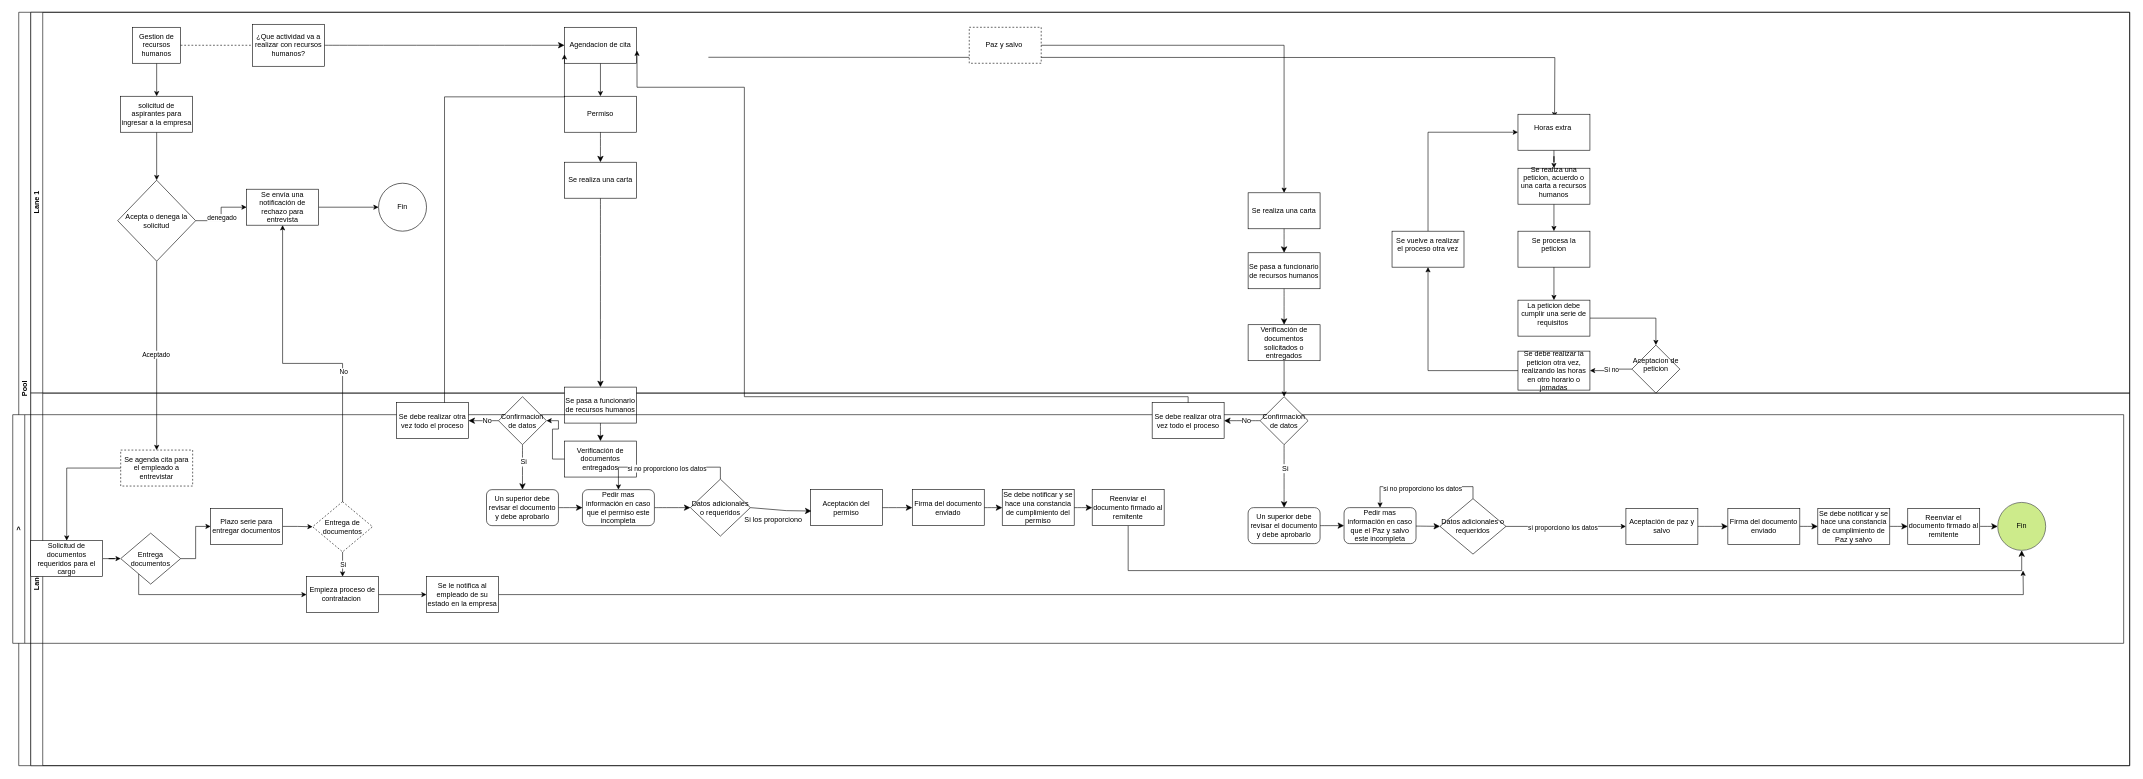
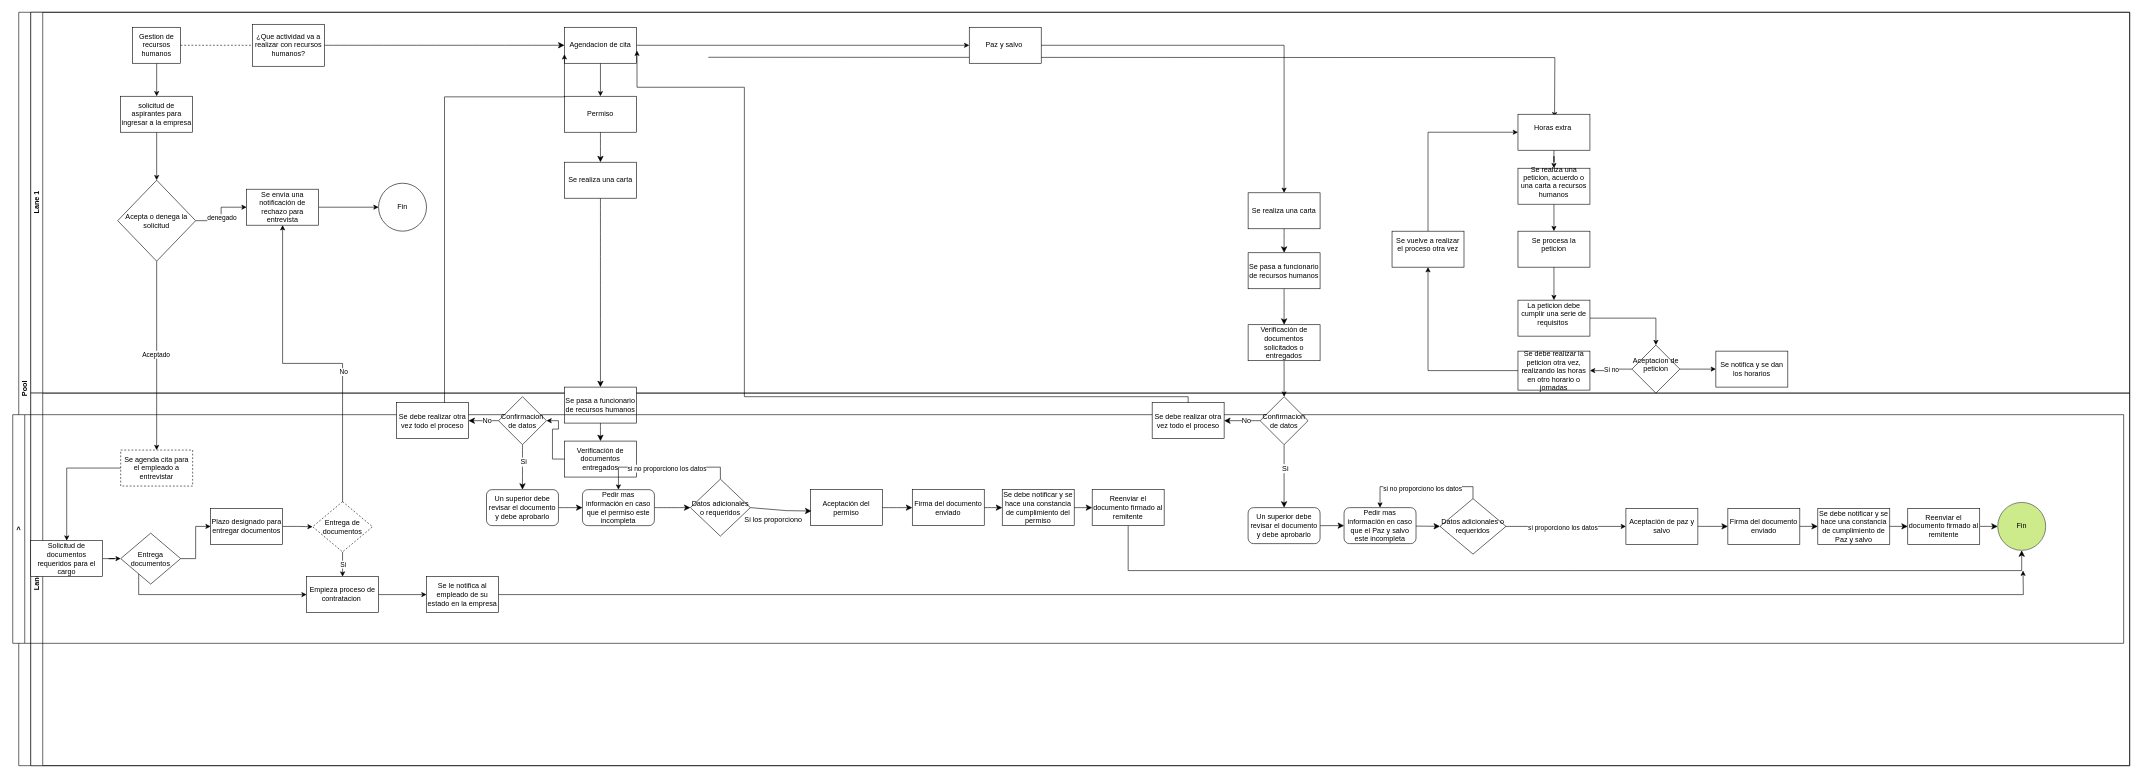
edge "Agendacion de cita" -> "Paz y salvo": added
node "Paz y salvo": style dashed -> solid
edge "Aceptacion de peticion" -> "Se notifica y se dan los horarios": added
node "Se notifica y se dan los horarios": added
node "Plazo serie para entregar documentos": label "Plazo serie para entregar documentos" -> "Plazo designado para entregar documentos"
